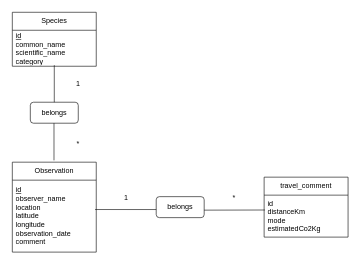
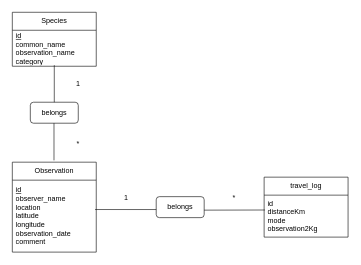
node "id common_name scientific_name category": label "id common_name scientific_name category" -> "id common_name observation_name category"
node "travel_comment": label "travel_comment" -> "travel_log"
node "id distanceKm mode estimatedCo2Kg": label "id distanceKm mode estimatedCo2Kg" -> "id distanceKm mode observation2Kg"
